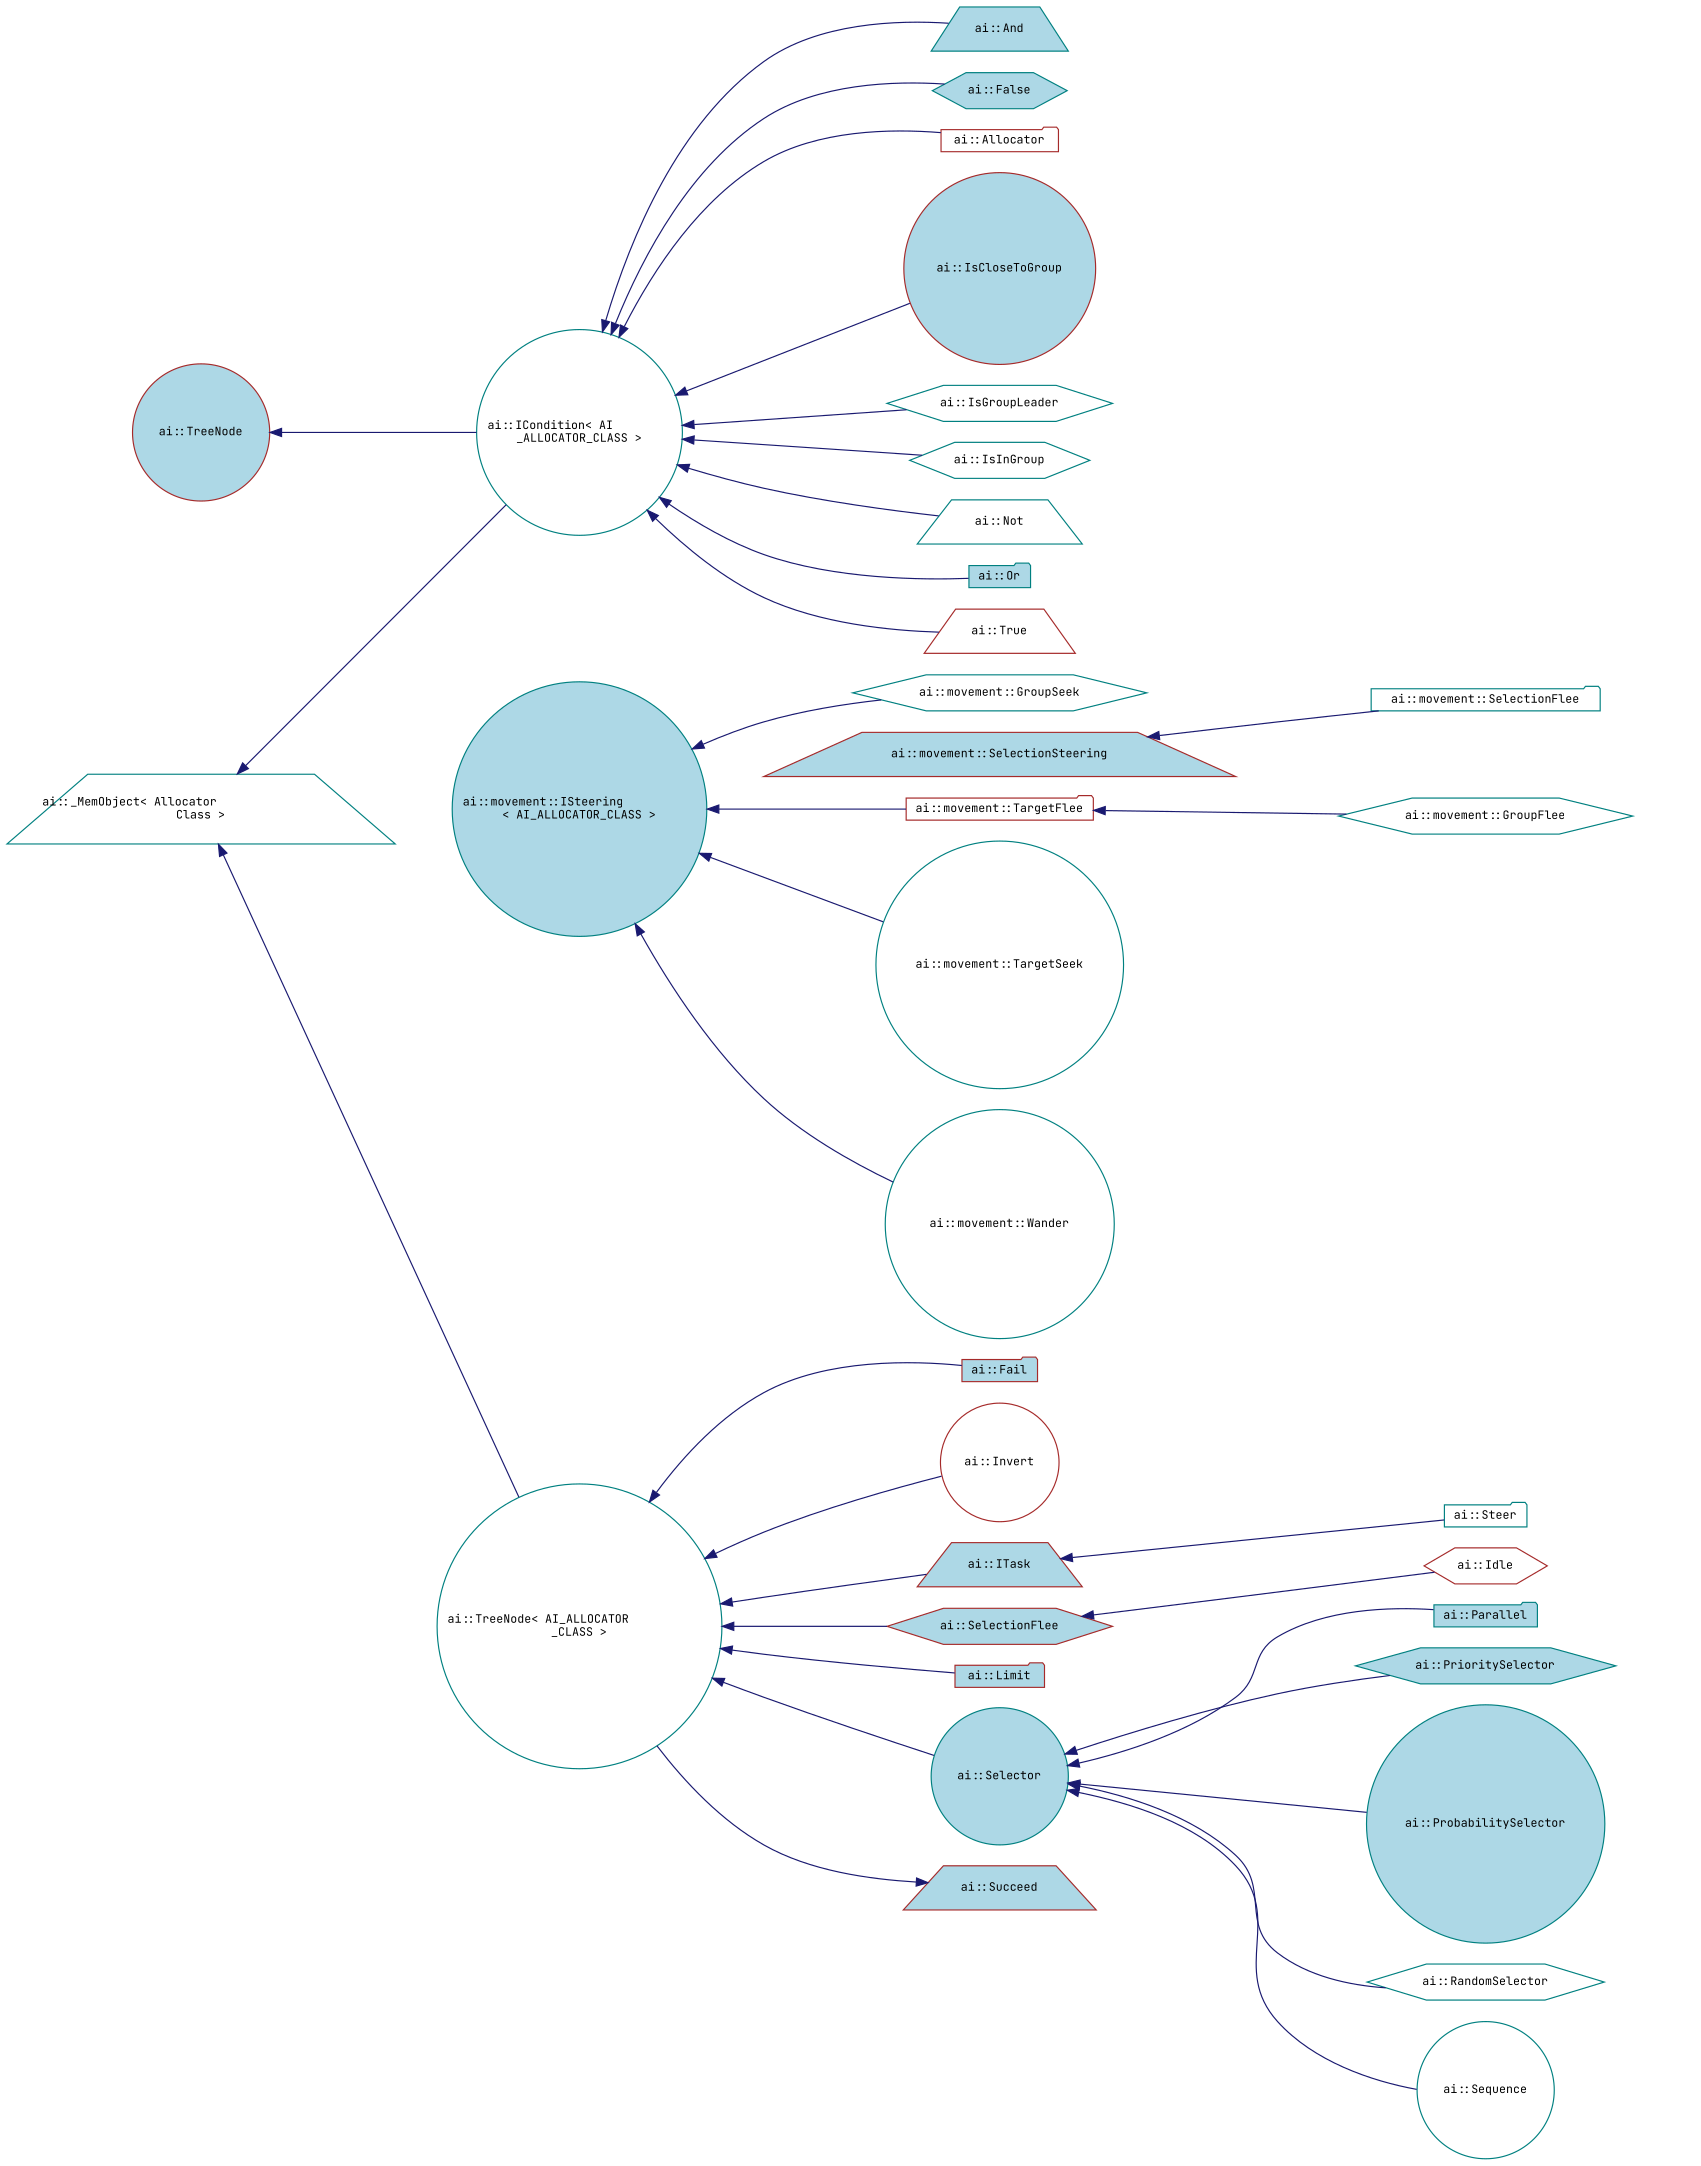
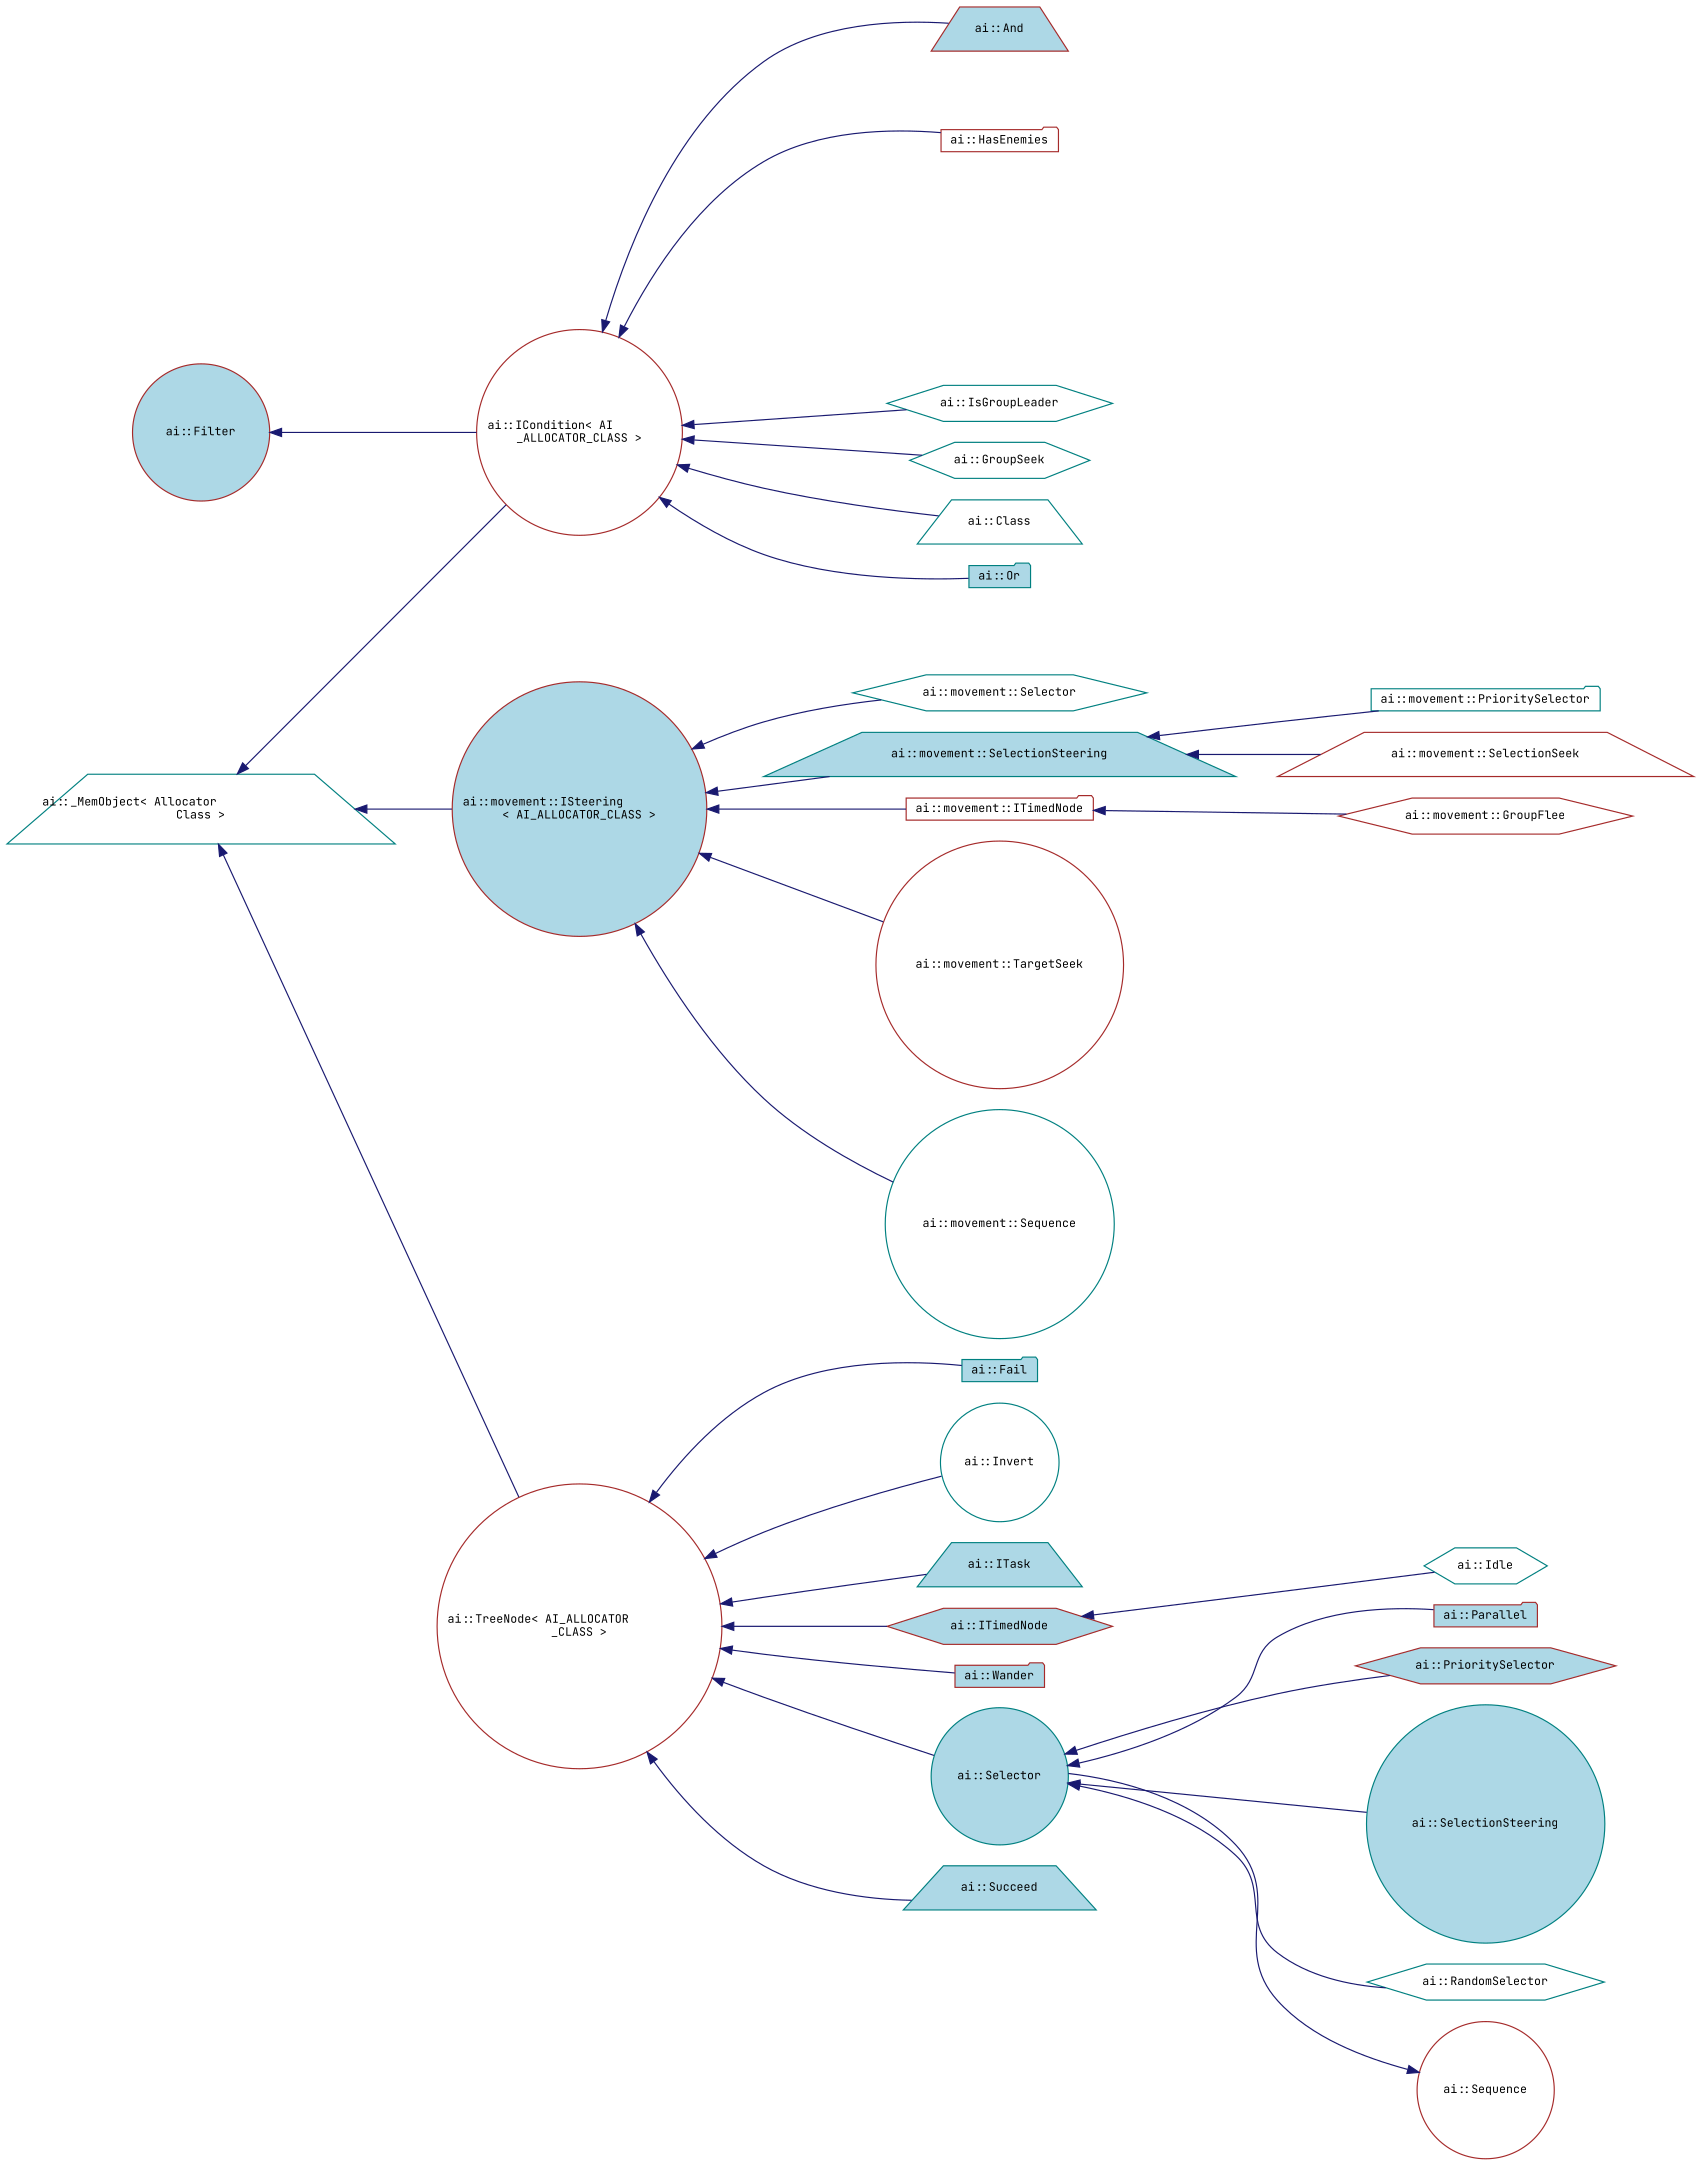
node "ai::And": color teal -> brown
node "ai::False": removed
node "ai::Allocator": label "ai::Allocator" -> "ai::HasEnemies"
node "ai::IsCloseToGroup": removed
node "ai::TreeNode": label "ai::TreeNode" -> "ai::Filter"
node "ai::ICondition< AI _ALLOCATOR_CLASS >": color teal -> brown
node "ai::IsInGroup": label "ai::IsInGroup" -> "ai::GroupSeek"
node "ai::Not": label "ai::Not" -> "ai::Class"
node "ai::True": removed
node "ai::movement::GroupSeek": label "ai::movement::GroupSeek" -> "ai::movement::Selector"
node "ai::movement::SelectionFlee": label "ai::movement::SelectionFlee" -> "ai::movement::PrioritySelector"
node "ai::movement::SelectionSteering": color brown -> teal
node "ai::movement::SelectionSeek": added
edge "ai::movement::SelectionSteering" -> "ai::movement::ISteering < AI_ALLOCATOR_CLASS >": added
edge "ai::movement::ISteering < AI_ALLOCATOR_CLASS >" -> "ai::_MemObject< Allocator Class >": added
node "ai::movement::ISteering < AI_ALLOCATOR_CLASS >": color teal -> brown
node "ai::movement::TargetFlee": label "ai::movement::TargetFlee" -> "ai::movement::ITimedNode"
node "ai::movement::GroupFlee": color teal -> brown
node "ai::movement::TargetSeek": color teal -> brown
node "ai::movement::Wander": label "ai::movement::Wander" -> "ai::movement::Sequence"
node "ai::Fail": color brown -> teal
node "ai::Invert": color brown -> teal
node "ai::Steer": removed
node "ai::ITask": color brown -> teal
node "ai::Idle": color brown -> teal
node "ai::Parallel": color teal -> brown
node "ai::TreeNode< AI_ALLOCATOR _CLASS >": color teal -> brown
node "ai::SelectionFlee": label "ai::SelectionFlee" -> "ai::ITimedNode"
node "ai::PrioritySelector": color teal -> brown
node "ai::Limit": label "ai::Limit" -> "ai::Wander"
node "ai::ProbabilitySelector": label "ai::ProbabilitySelector" -> "ai::SelectionSteering"
edge "ai::TreeNode< AI_ALLOCATOR _CLASS >" -> "ai::Succeed": reversed
node "ai::Succeed": color brown -> teal
edge "ai::Sequence" -> "ai::Selector": reversed
node "ai::Sequence": color teal -> brown
